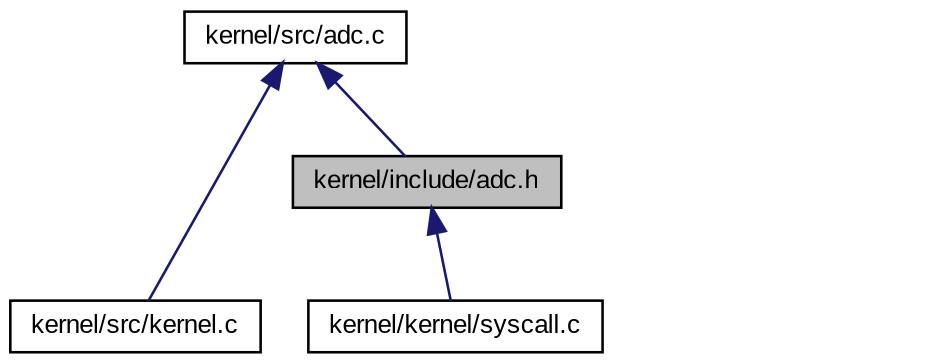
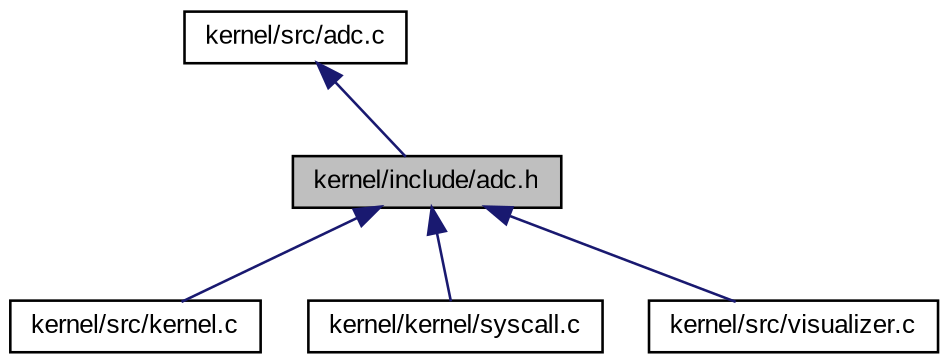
edge "kernel/src/kernel.c" -> "kernel/src/adc.c": now "kernel/src/kernel.c" -> "kernel/include/adc.h"
node "kernel/src/visualizer.c": added
